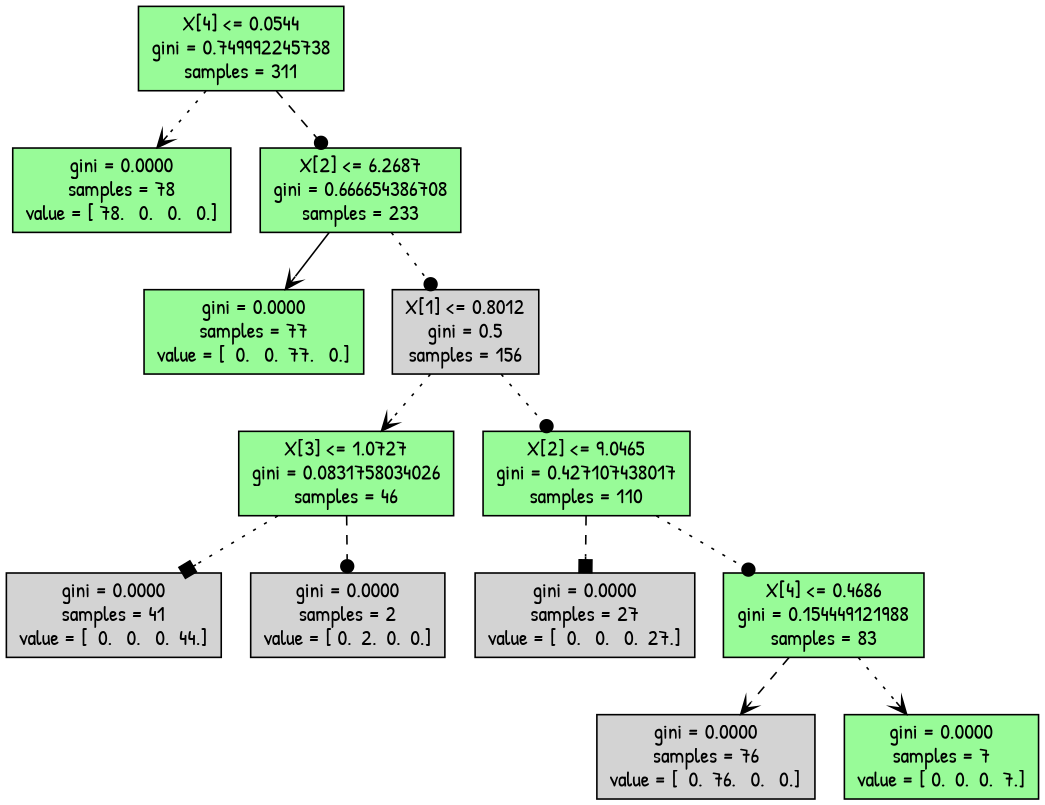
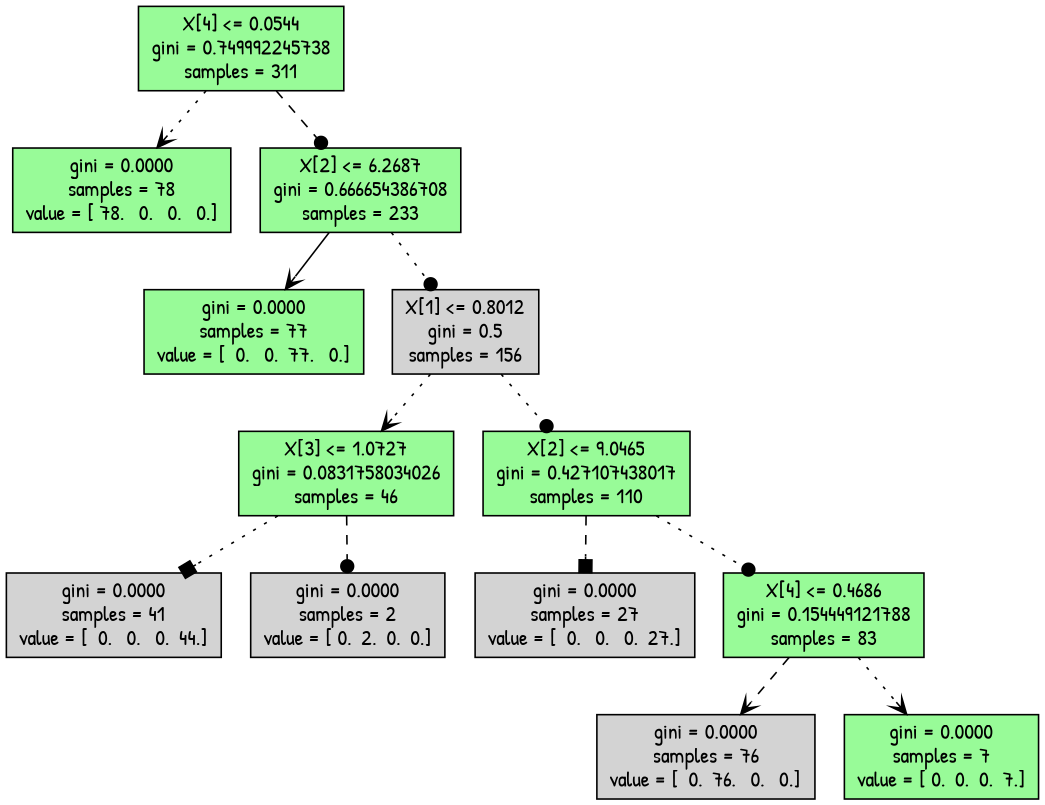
node "X[4] <= 0.4686 gini = 0.154449121988 samples = 83": label "X[4] <= 0.4686 gini = 0.154449121988 samples = 83" -> "X[4] <= 0.4686 gini = 0.154449121788 samples = 83"
